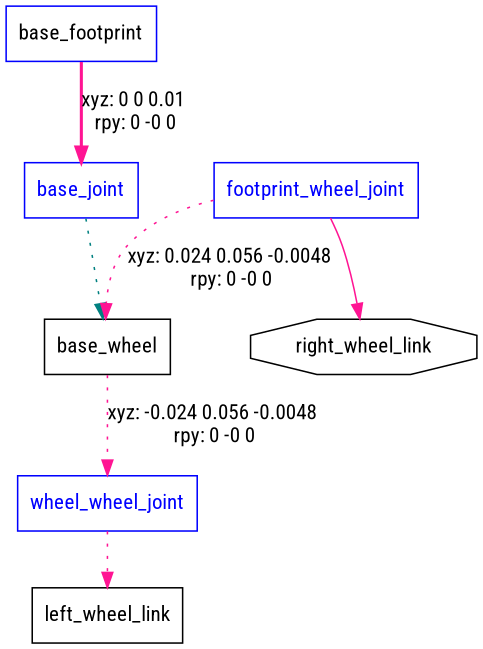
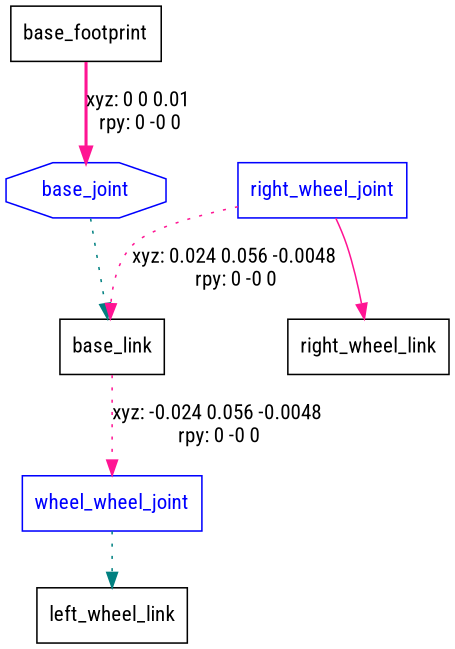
node "base_footprint": color blue -> black
node "base_joint": shape box -> octagon
node "footprint_wheel_joint": label "footprint_wheel_joint" -> "right_wheel_joint"
node "base_wheel": label "base_wheel" -> "base_link"
node "right_wheel_link": shape octagon -> box
edge "wheel_wheel_joint" -> "left_wheel_link": color deeppink -> teal
